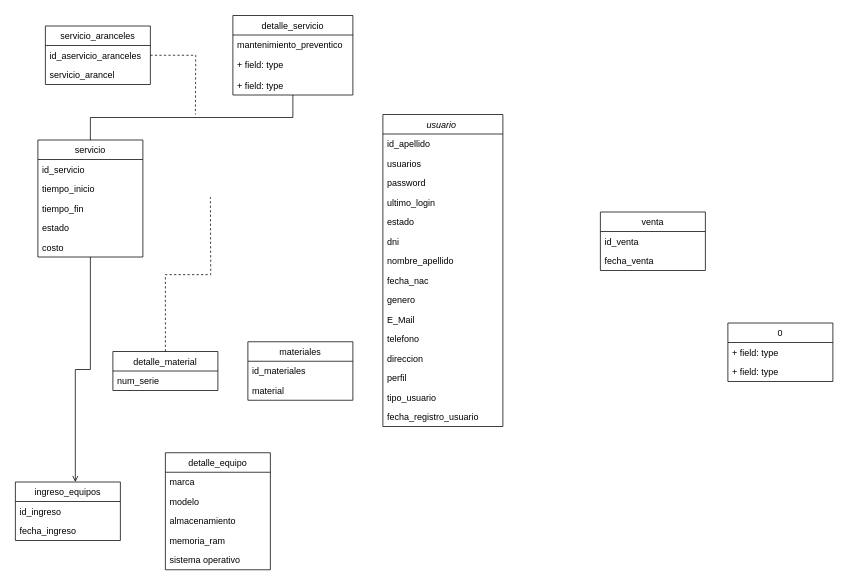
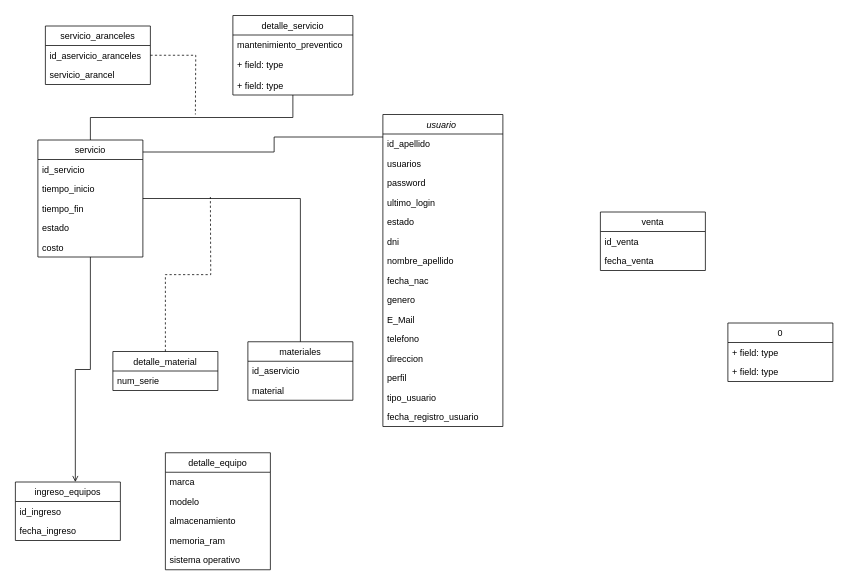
edge "servicio" -- "usuario": added
edge "servicio" -- "materiales": added
node "id_materiales": label "id_materiales" -> "id_aservicio"
